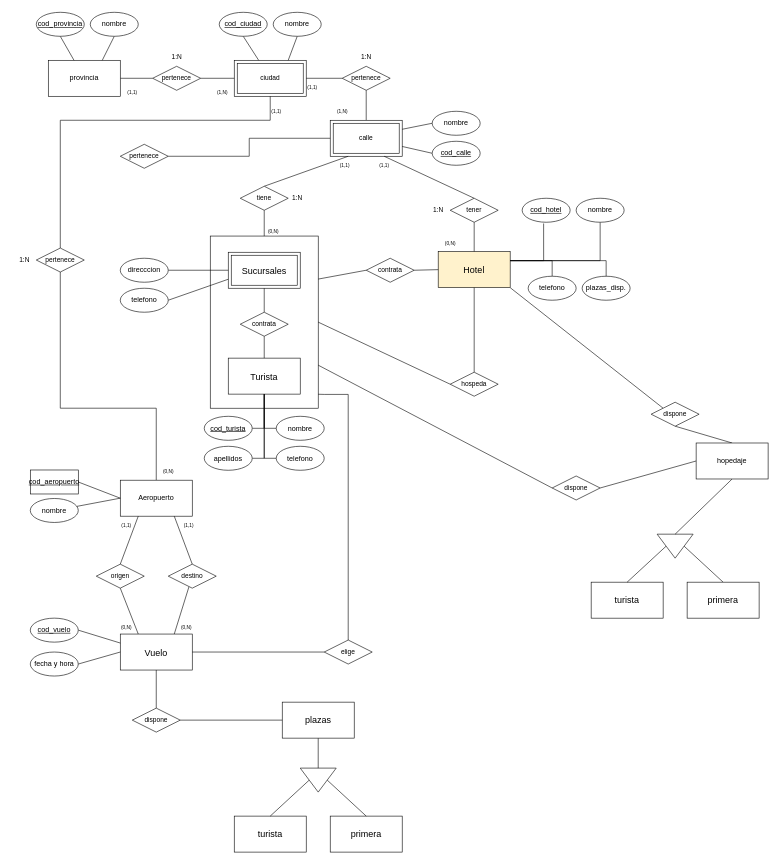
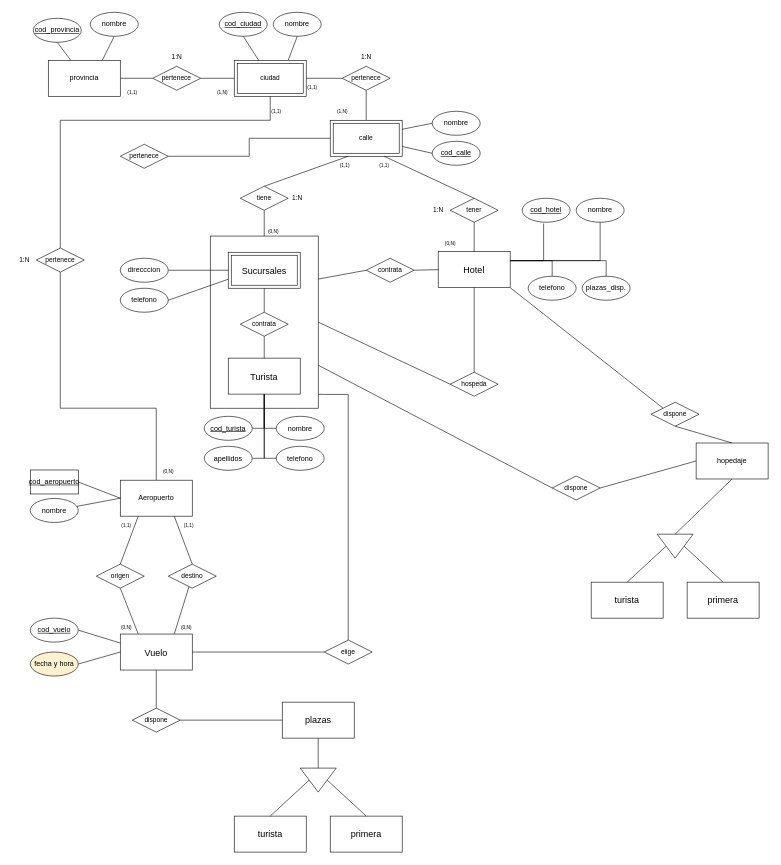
node "cod_provincia": moved (60, 24) -> (57, 30)
node "Hotel": fillcolor #fff2cc -> #ffffff
node "fecha y hora": fillcolor #ffffff -> #fff2cc
